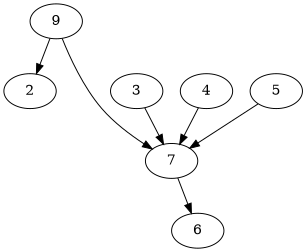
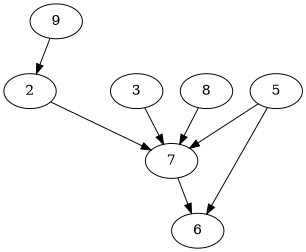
node "4": label "4" -> "8"
edge "9" -> "7": now "2" -> "7"
edge "5" -> "6": added
